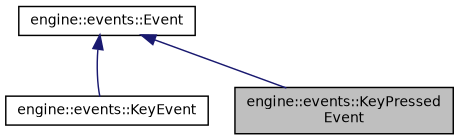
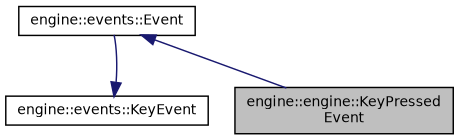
edge "engine::events::KeyEvent" -> "engine::events::Event": reversed
node "engine::events::KeyPressed Event": label "engine::events::KeyPressed Event" -> "engine::engine::KeyPressed Event"
